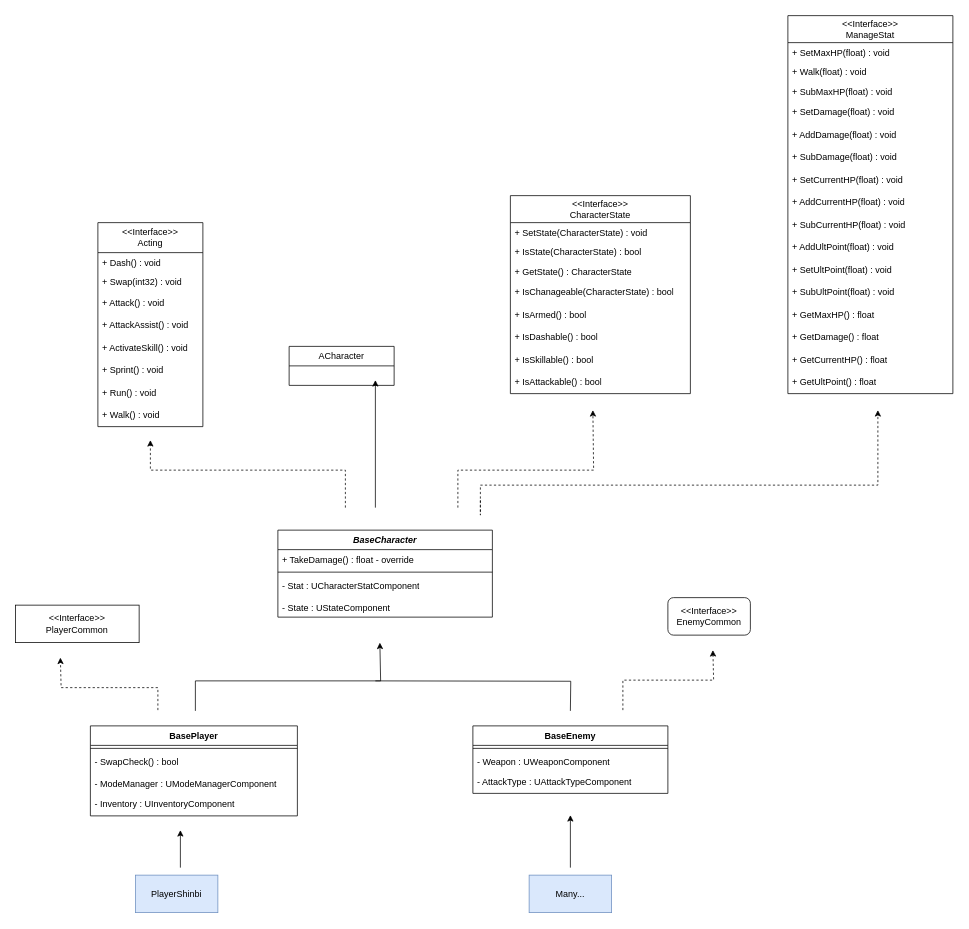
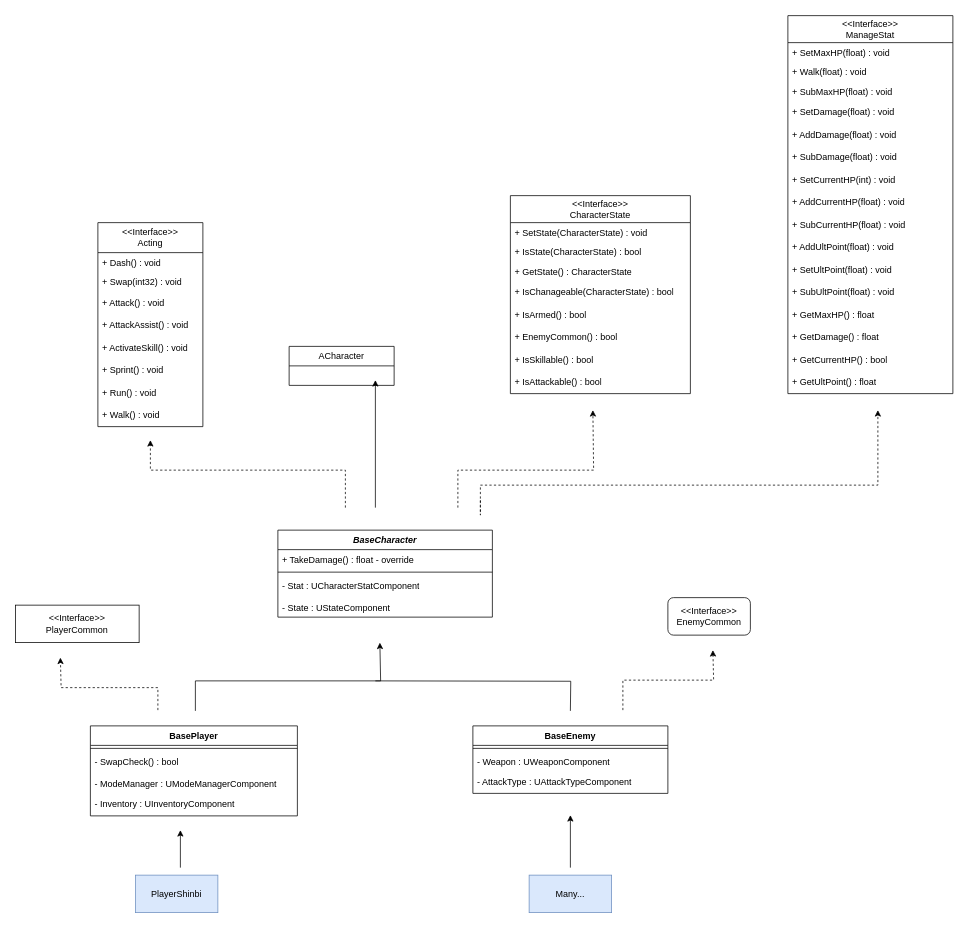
node "+ SetCurrentHP(float) : void": label "+ SetCurrentHP(float) : void" -> "+ SetCurrentHP(int) : void"
node "+ IsDashable() : bool": label "+ IsDashable() : bool" -> "+ EnemyCommon() : bool"
node "+ GetCurrentHP() : float": label "+ GetCurrentHP() : float" -> "+ GetCurrentHP() : bool"
